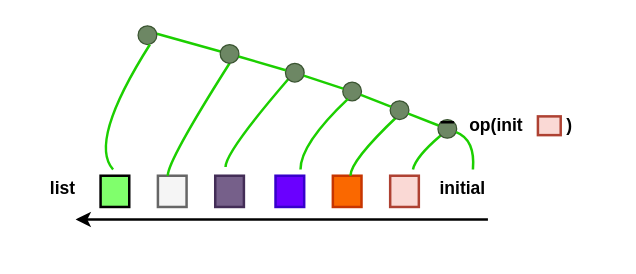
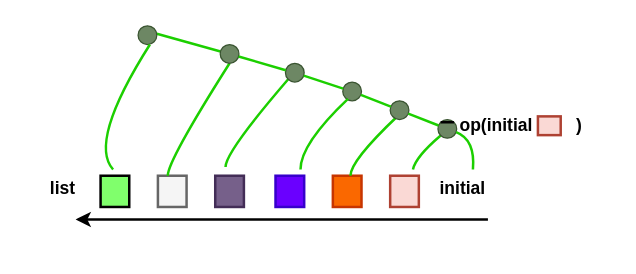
node "op(init )": label "op(init )" -> "op(initial )"
